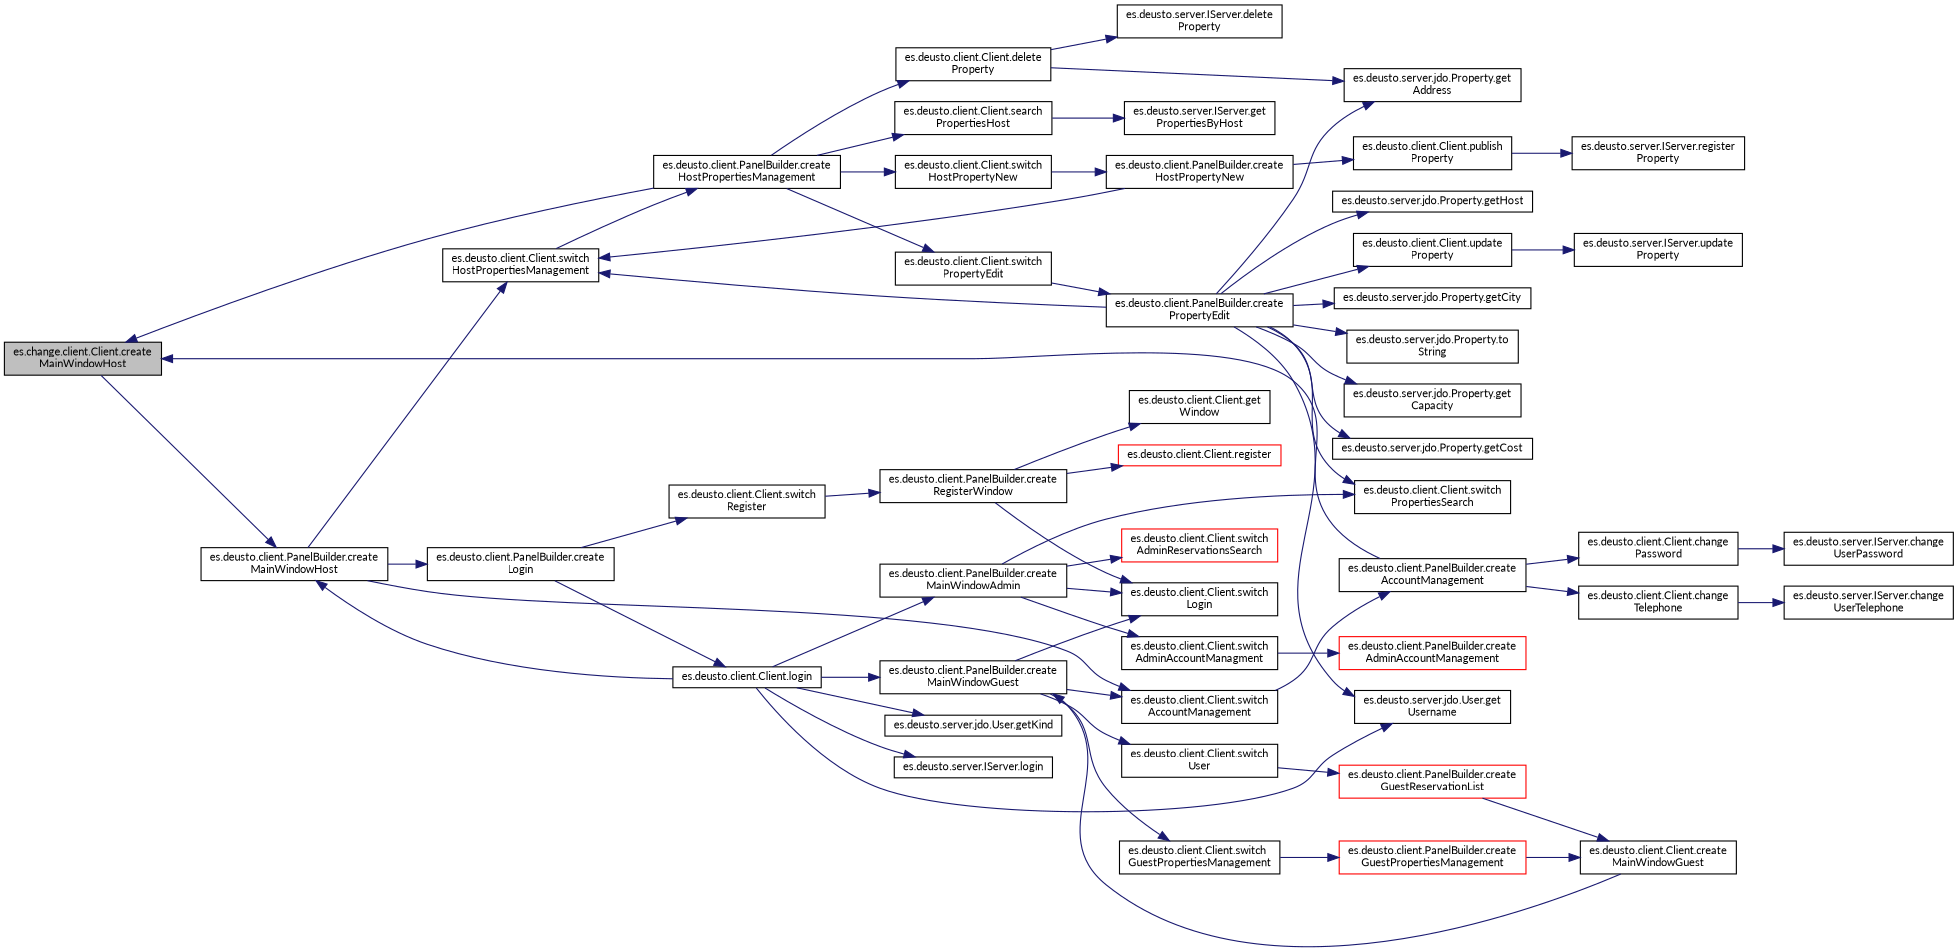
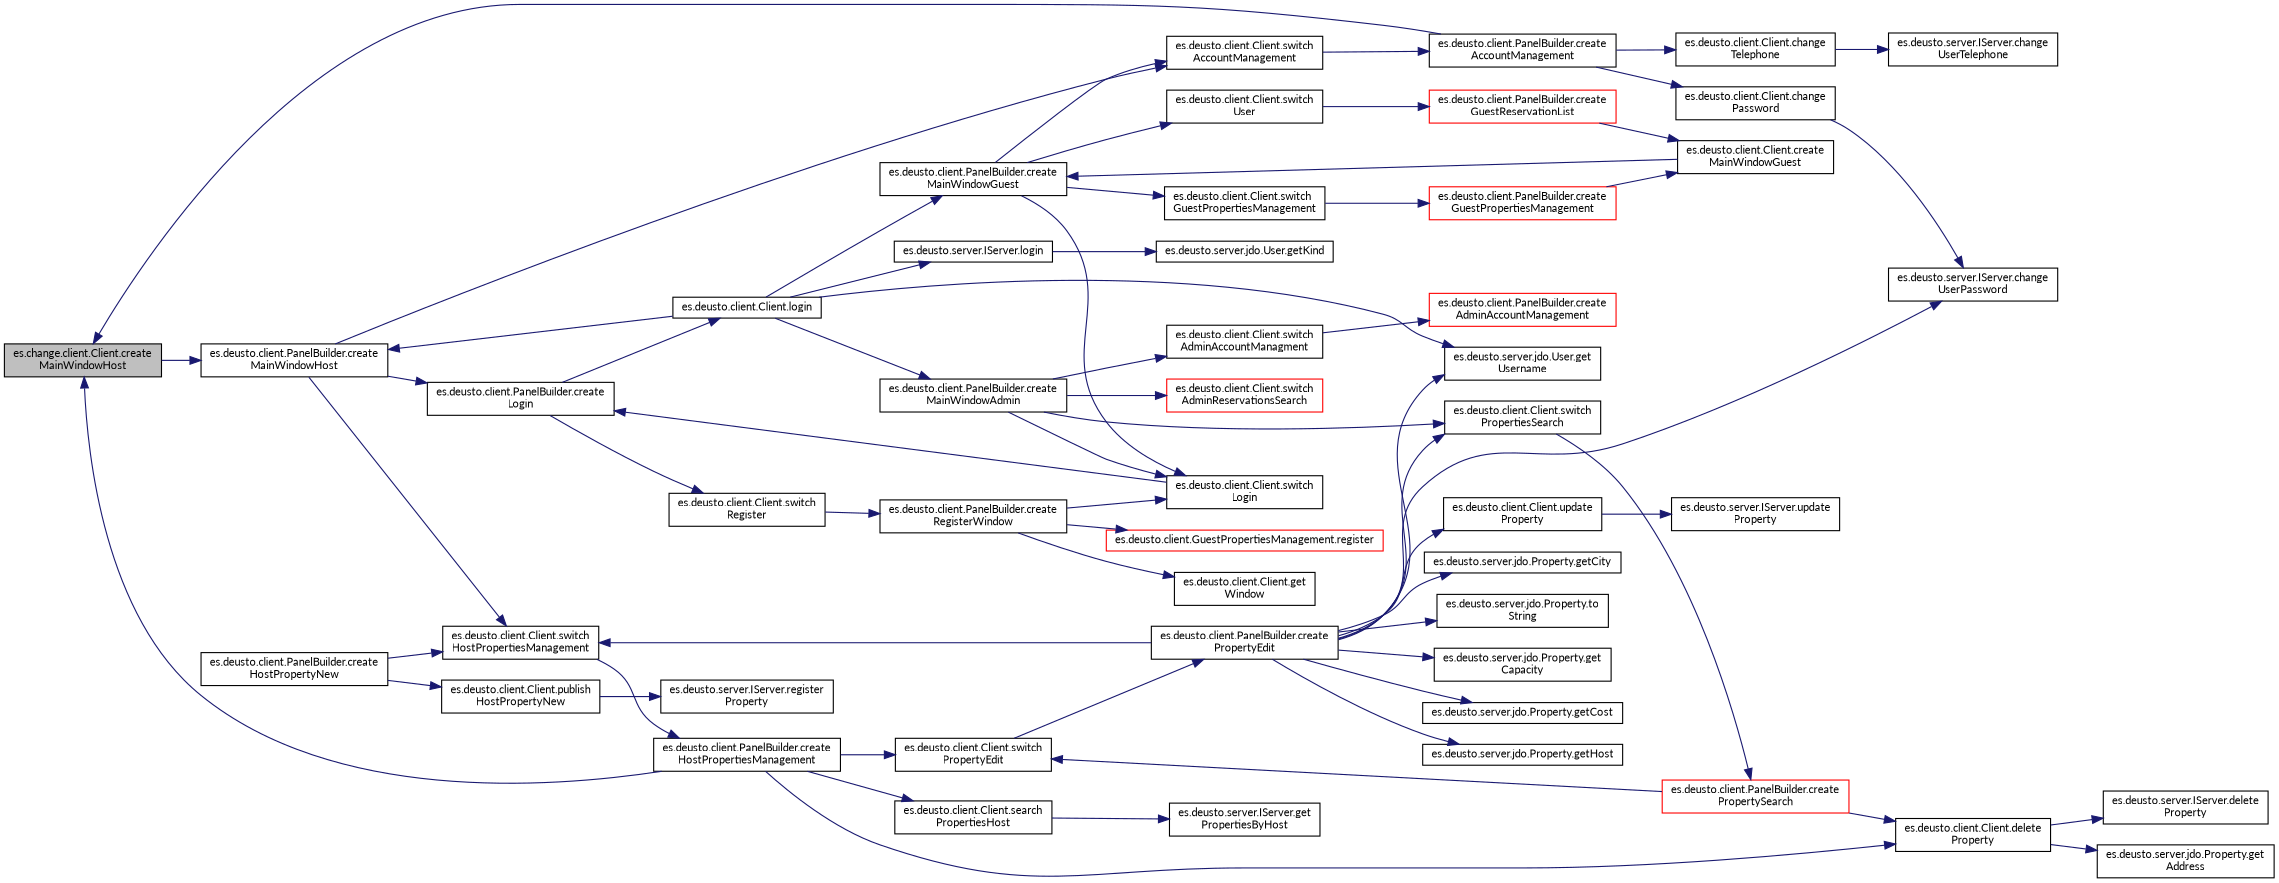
node "es.deusto.client.Client.publish Property": label "es.deusto.client.Client.publish Property" -> "es.deusto.client.Client.publish HostPropertyNew"
node "es.deusto.client.Client.switch HostPropertyNew": removed
edge "es.deusto.client.PanelBuilder.create PropertyEdit" -> "es.deusto.server.jdo.Property.get Address": now "es.deusto.client.PanelBuilder.create PropertyEdit" -> "es.deusto.server.IServer.change UserPassword"
edge "es.deusto.client.Client.switch Login" -> "es.deusto.client.PanelBuilder.create Login": added
node "es.deusto.client.Client.register": label "es.deusto.client.Client.register" -> "es.deusto.client.GuestPropertiesManagement.register"
edge "es.deusto.client.Client.login" -> "es.deusto.server.jdo.User.getKind": now "es.deusto.server.IServer.login" -> "es.deusto.server.jdo.User.getKind"
node "es.deusto.client.PanelBuilder.create PropertySearch": added
